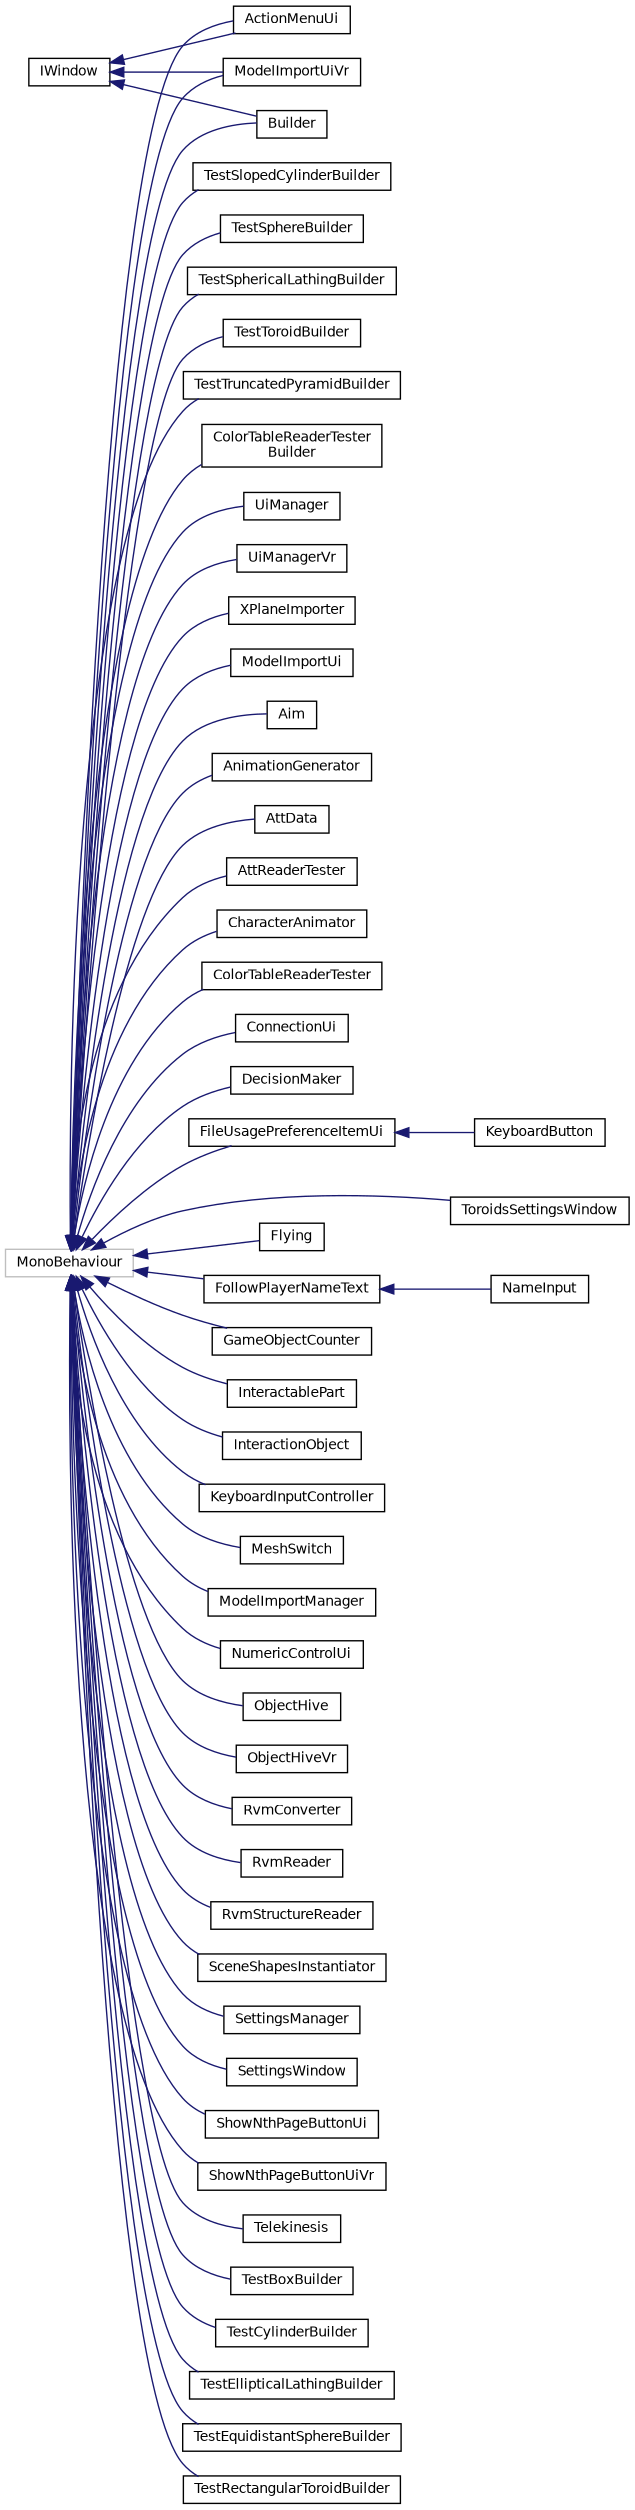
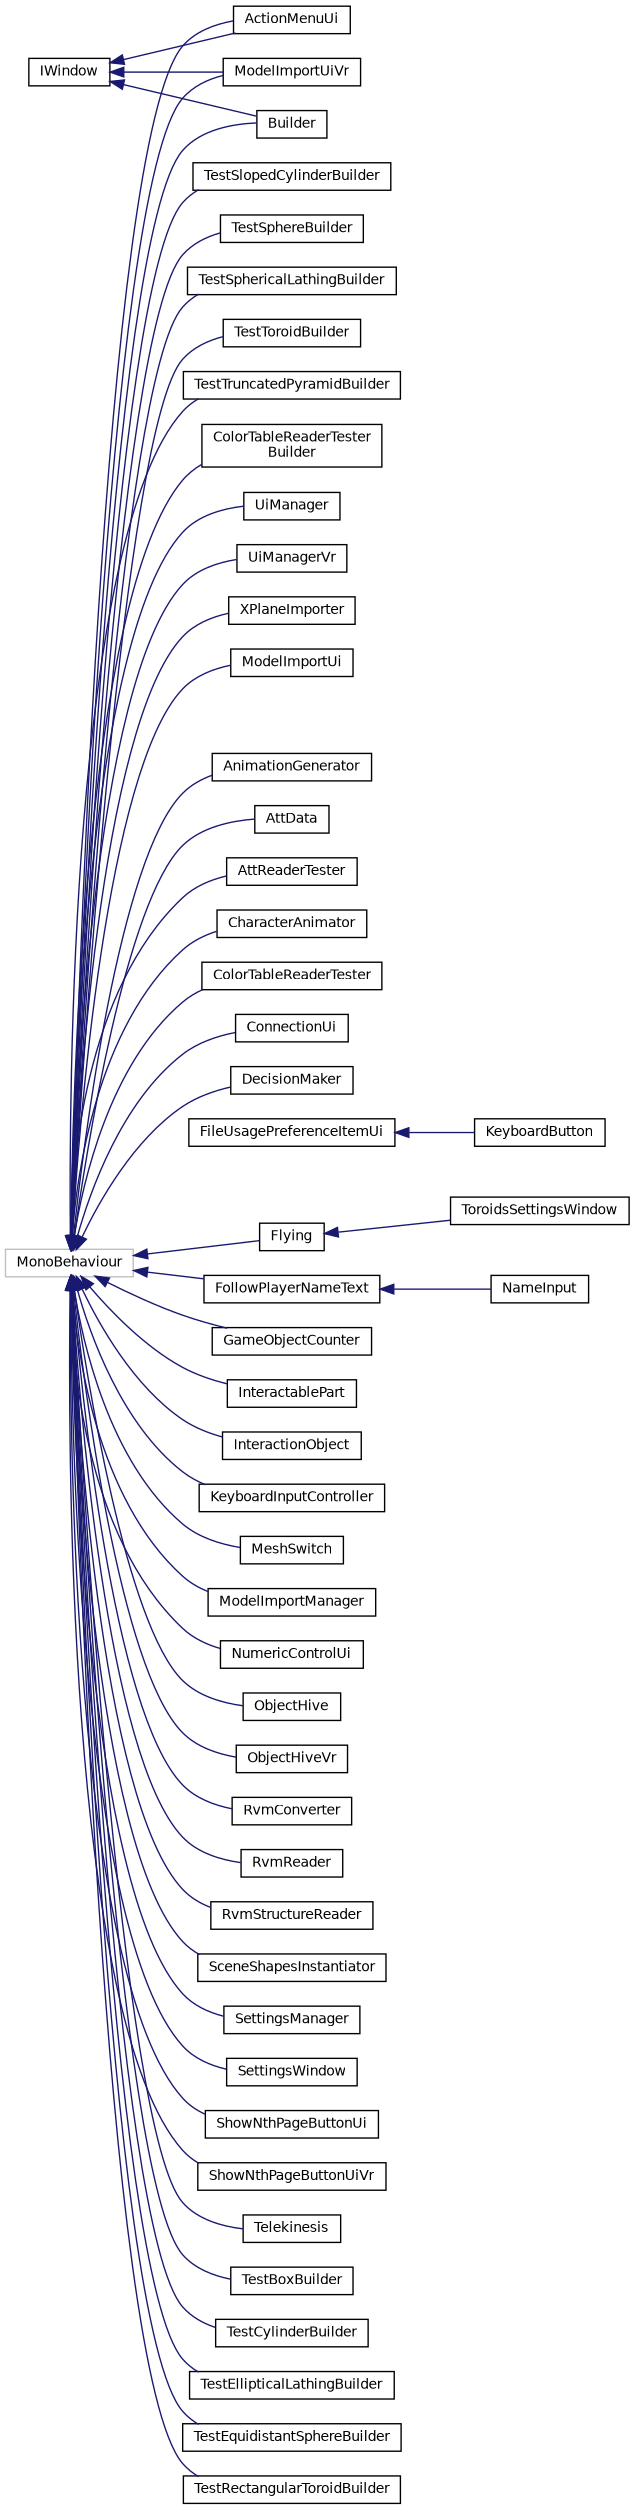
node "Aim": removed
edge "FileUsagePreferenceItemUi" -> "MonoBehaviour": removed
edge "ToroidsSettingsWindow" -> "MonoBehaviour": now "ToroidsSettingsWindow" -> "Flying"
